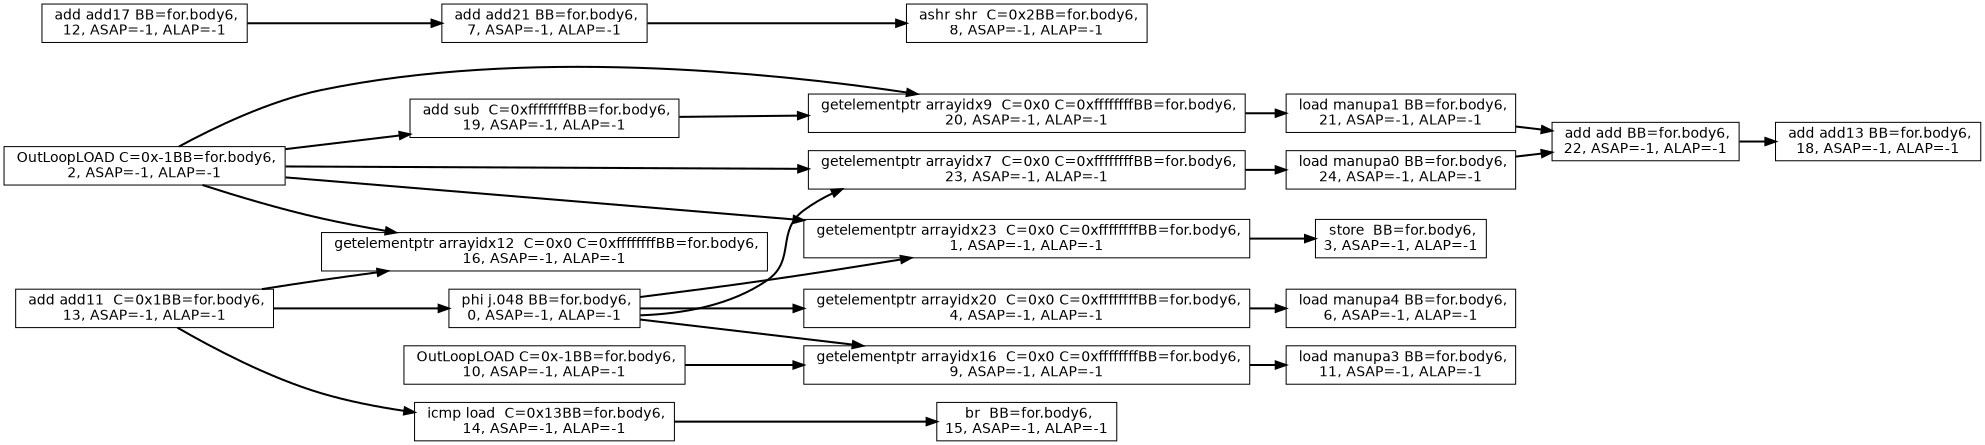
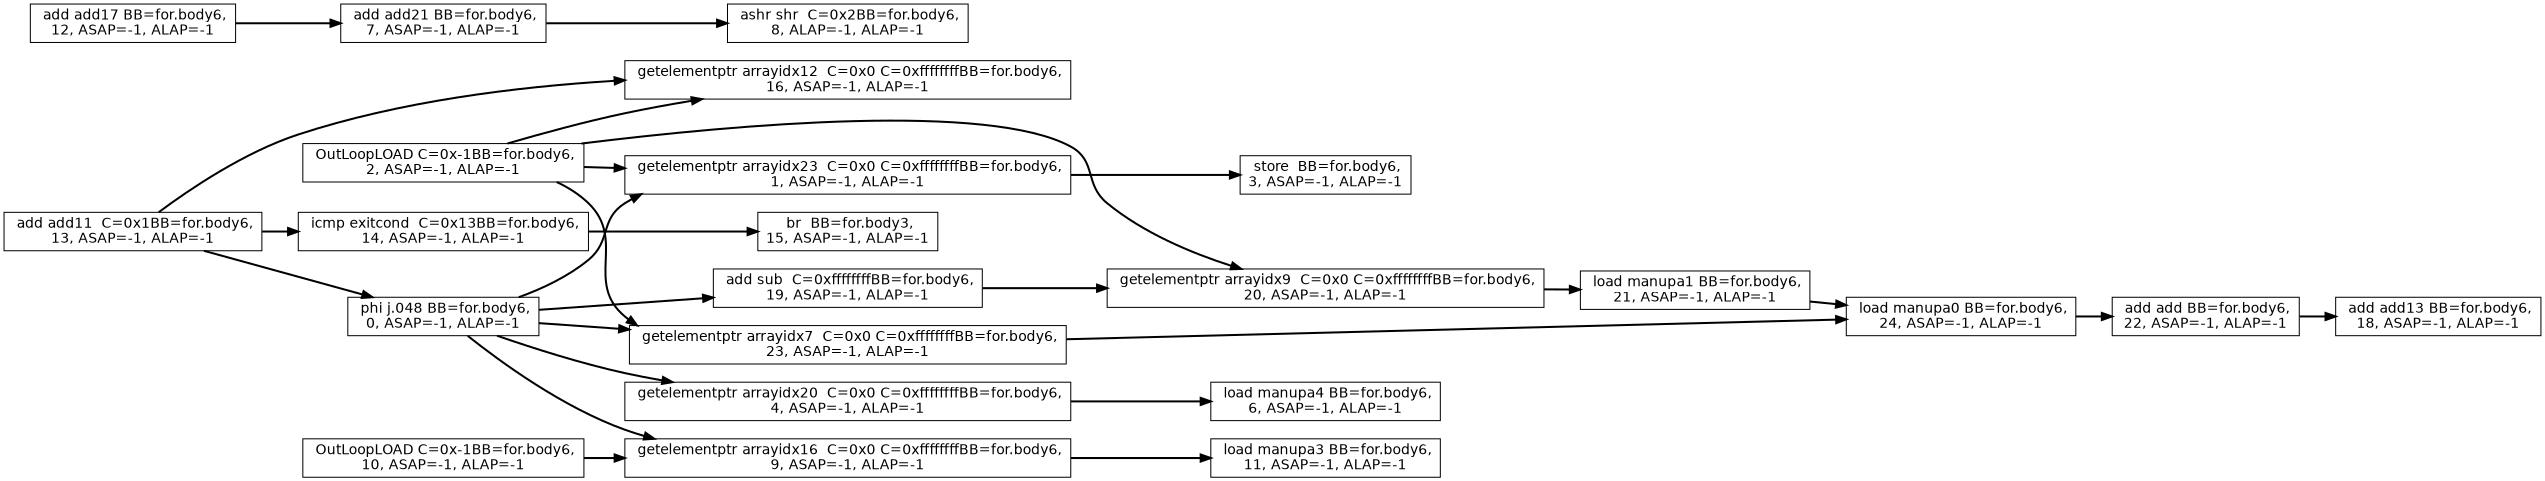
node "ashr shr  C=0x2BB=for.body6, 8, ASAP=-1, ALAP=-1": label "ashr shr  C=0x2BB=for.body6, 8, ASAP=-1, ALAP=-1" -> "ashr shr  C=0x2BB=for.body6, 8, ALAP=-1, ALAP=-1"
edge "load manupa1 BB=for.body6, 21, ASAP=-1, ALAP=-1" -> "add add BB=for.body6, 22, ASAP=-1, ALAP=-1": now "load manupa1 BB=for.body6, 21, ASAP=-1, ALAP=-1" -> "load manupa0 BB=for.body6, 24, ASAP=-1, ALAP=-1"
edge "OutLoopLOAD C=0x-1BB=for.body6, 2, ASAP=-1, ALAP=-1" -> "add sub  C=0xffffffffBB=for.body6, 19, ASAP=-1, ALAP=-1": now "phi j.048 BB=for.body6, 0, ASAP=-1, ALAP=-1" -> "add sub  C=0xffffffffBB=for.body6, 19, ASAP=-1, ALAP=-1"
node "icmp load  C=0x13BB=for.body6, 14, ASAP=-1, ALAP=-1": label "icmp load  C=0x13BB=for.body6, 14, ASAP=-1, ALAP=-1" -> "icmp exitcond  C=0x13BB=for.body6, 14, ASAP=-1, ALAP=-1"
node "br  BB=for.body6, 15, ASAP=-1, ALAP=-1": label "br  BB=for.body6, 15, ASAP=-1, ALAP=-1" -> "br  BB=for.body3, 15, ASAP=-1, ALAP=-1"
